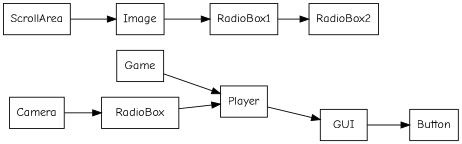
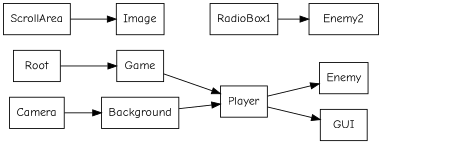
edge "Image" -> "RadioBox1": removed
node "RadioBox2": label "RadioBox2" -> "Enemy2"
node "Root": added
node "Enemy": added
node "RadioBox": label "RadioBox" -> "Background"
node "Button": removed
